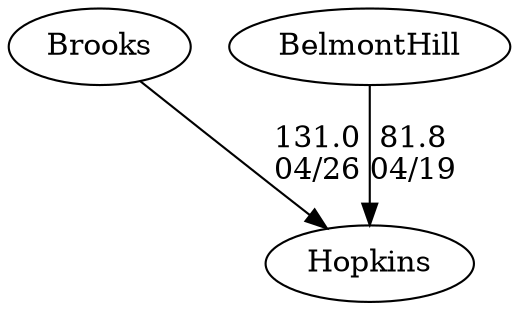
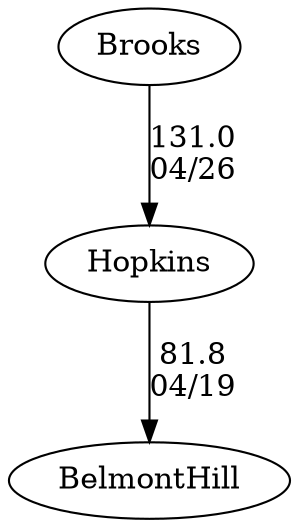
edge "BelmontHill" -> "Hopkins": reversed
